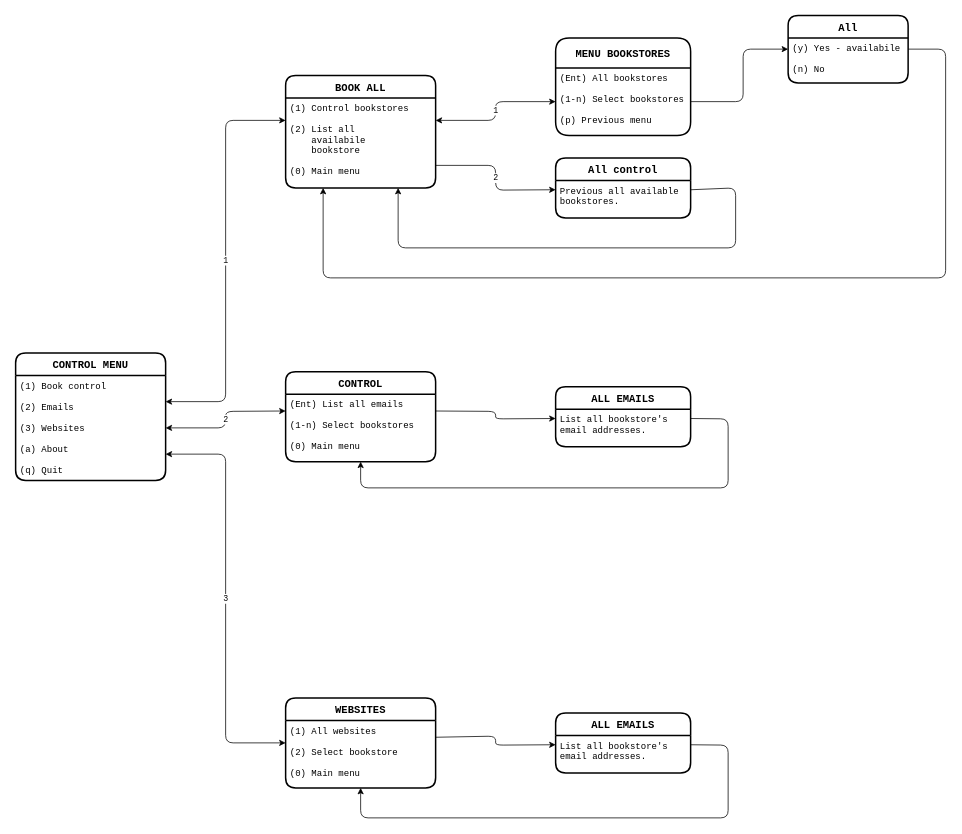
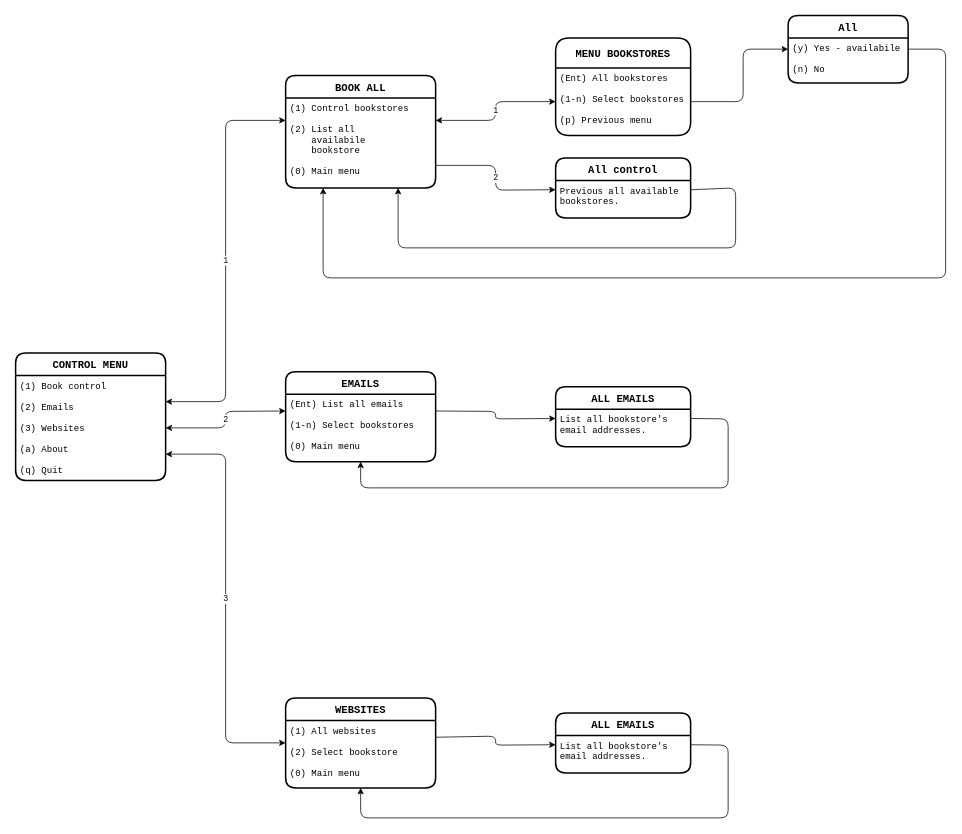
node "CONTROL": label "CONTROL" -> "EMAILS"
